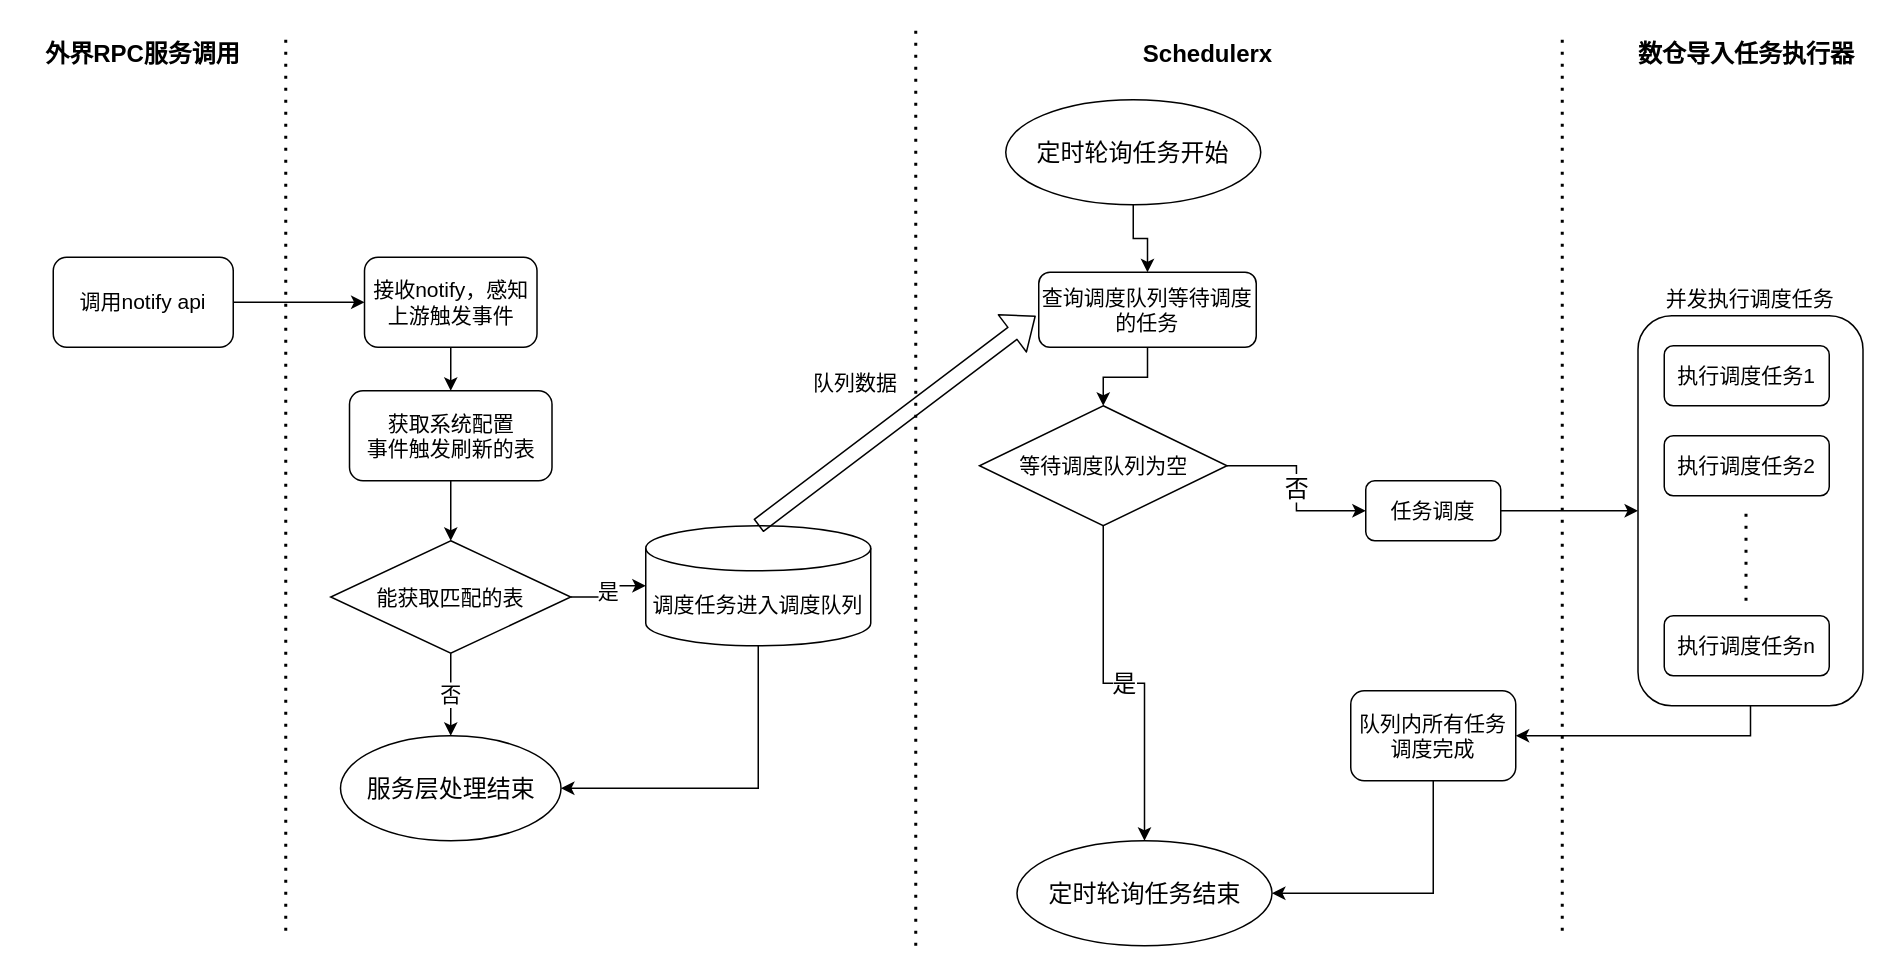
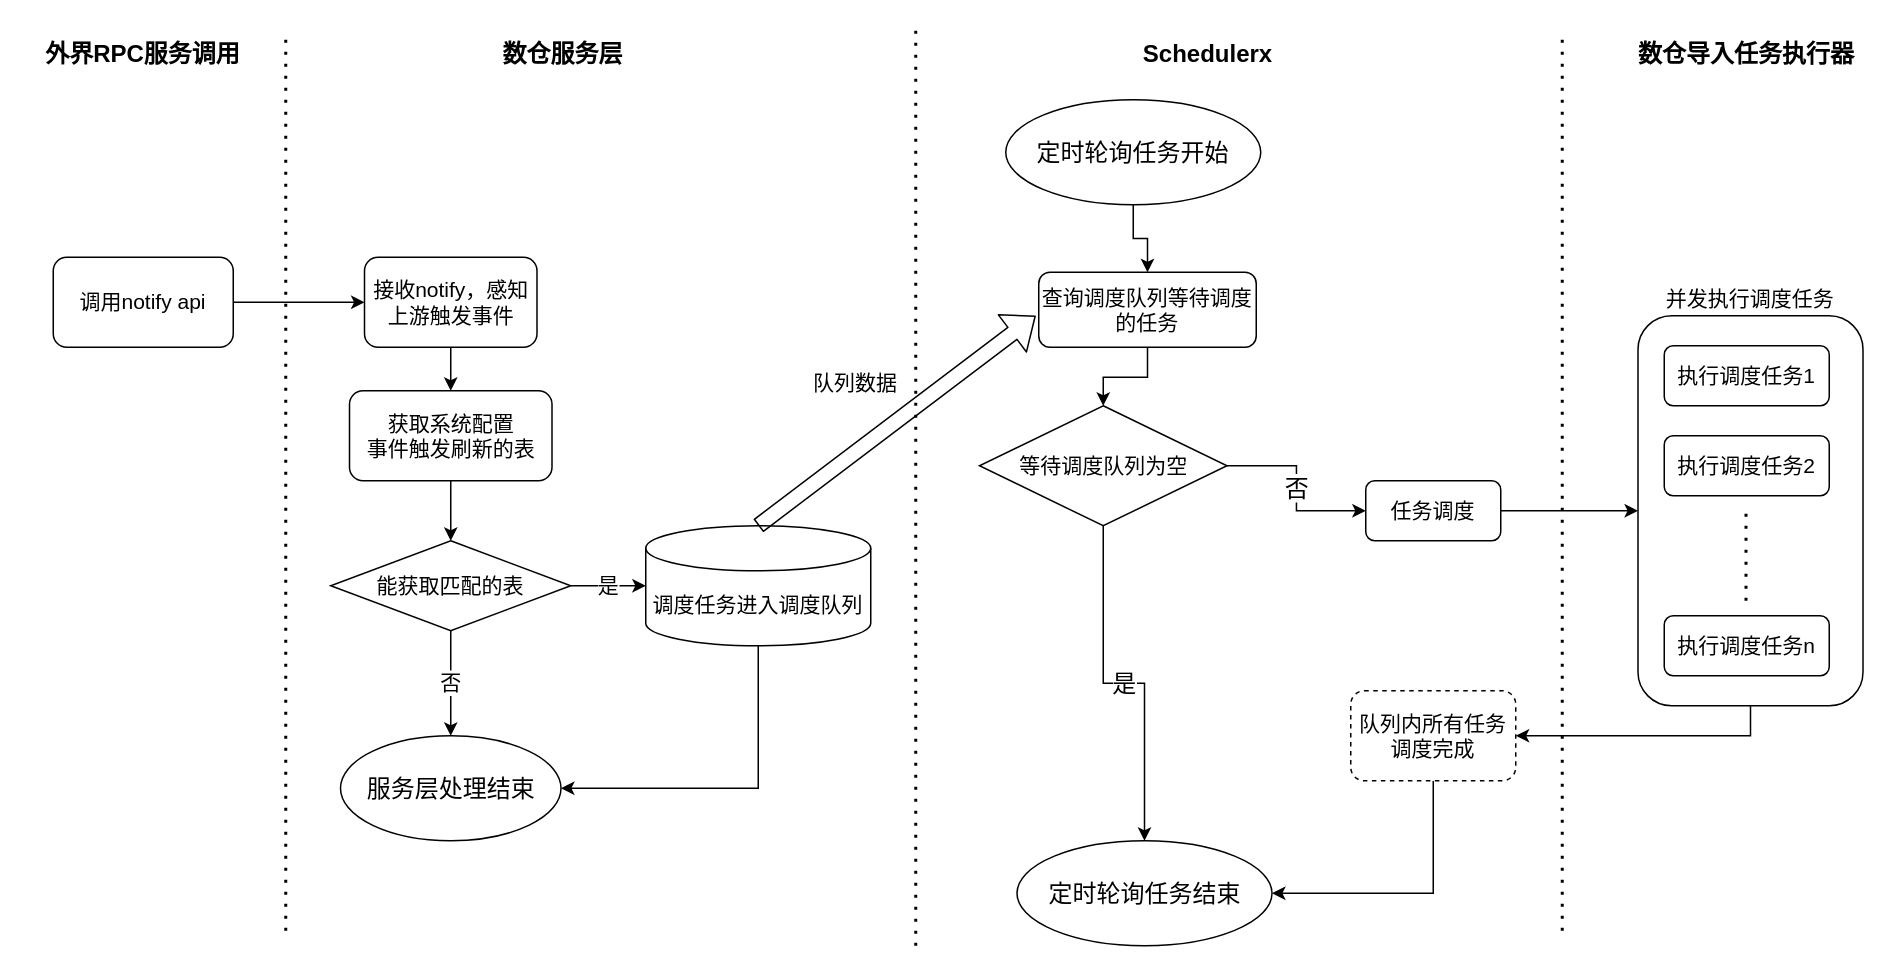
node "数仓服务层": added
node "能获取匹配的表": size 240x113 -> 240x90
node "队列内所有任务调度完成": style solid -> dashed
